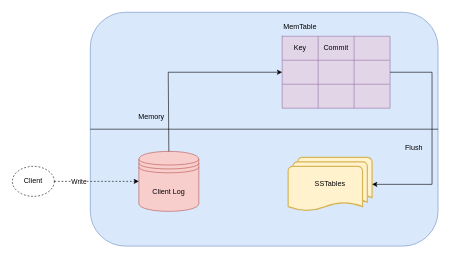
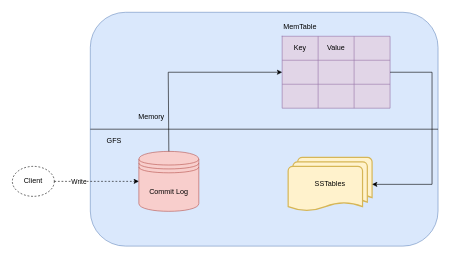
node "Commit": label "Commit" -> "Value"
node "GFS": added
node "Flush": removed
node "Client Log": label "Client Log" -> "Commit Log"
